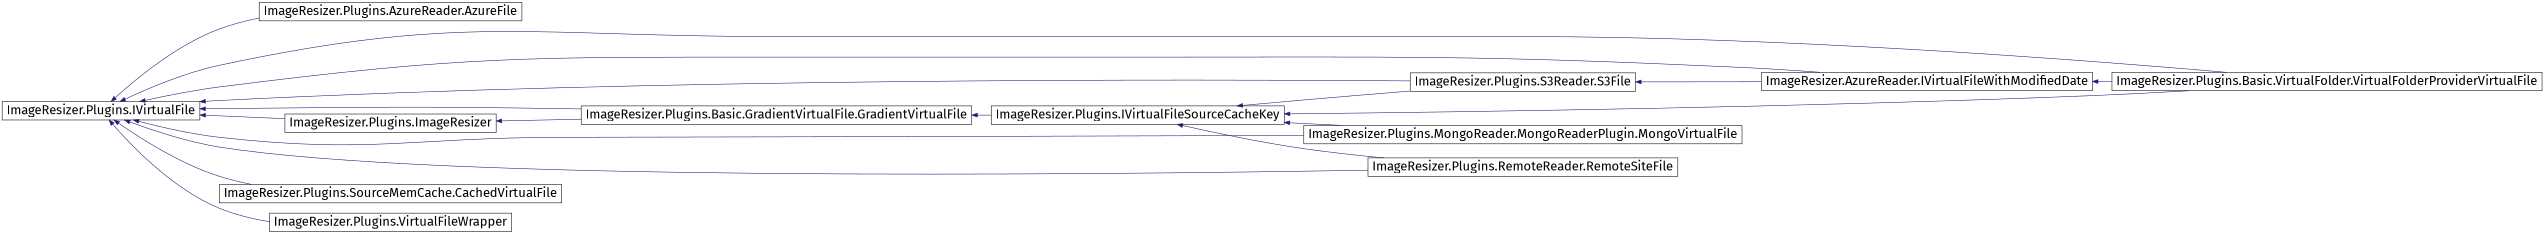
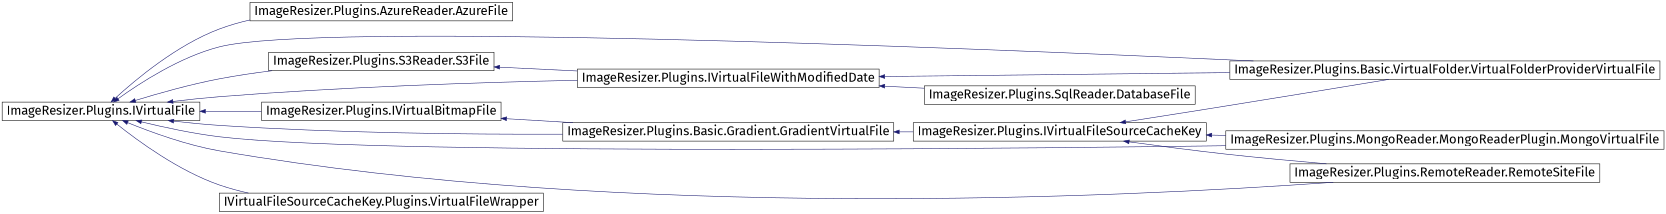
node "ImageResizer.AzureReader.IVirtualFileWithModifiedDate": label "ImageResizer.AzureReader.IVirtualFileWithModifiedDate" -> "ImageResizer.Plugins.IVirtualFileWithModifiedDate"
node "ImageResizer.Plugins.SqlReader.DatabaseFile": added
edge "ImageResizer.Plugins.S3Reader.S3File" -> "ImageResizer.Plugins.IVirtualFileSourceCacheKey": removed
node "ImageResizer.Plugins.Basic.GradientVirtualFile.GradientVirtualFile": label "ImageResizer.Plugins.Basic.GradientVirtualFile.GradientVirtualFile" -> "ImageResizer.Plugins.Basic.Gradient.GradientVirtualFile"
node "ImageResizer.Plugins.ImageResizer": label "ImageResizer.Plugins.ImageResizer" -> "ImageResizer.Plugins.IVirtualBitmapFile"
node "ImageResizer.Plugins.SourceMemCache.CachedVirtualFile": removed
node "ImageResizer.Plugins.VirtualFileWrapper": label "ImageResizer.Plugins.VirtualFileWrapper" -> "IVirtualFileSourceCacheKey.Plugins.VirtualFileWrapper"
